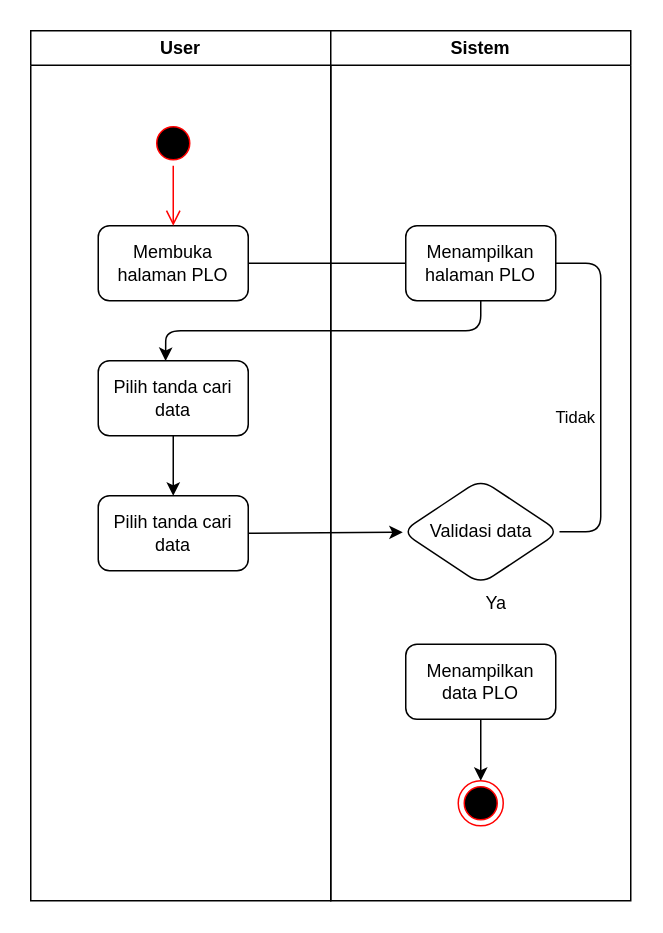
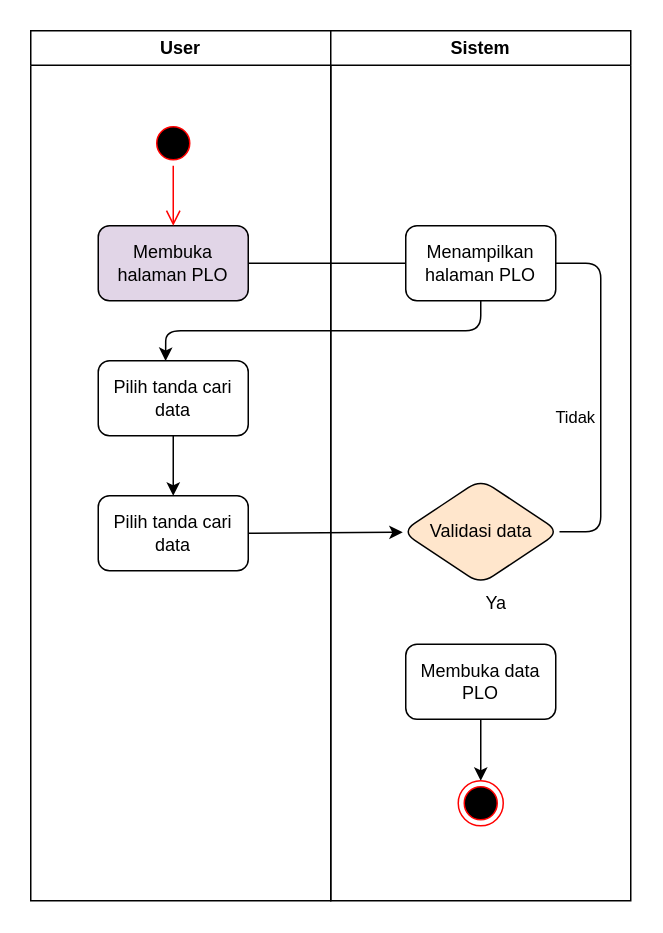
node "Membuka halaman PLO": fillcolor #ffffff -> #e1d5e7
node "Validasi data": fillcolor #ffffff -> #ffe6cc
node "Menampilkan data PLO": label "Menampilkan data PLO" -> "Membuka data PLO"
